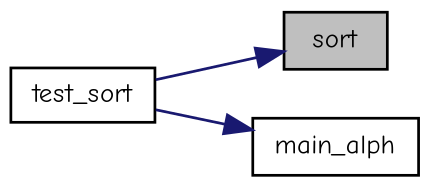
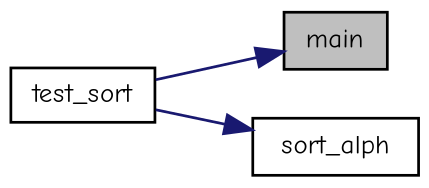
node "sort": label "sort" -> "main"
node "main_alph": label "main_alph" -> "sort_alph"
